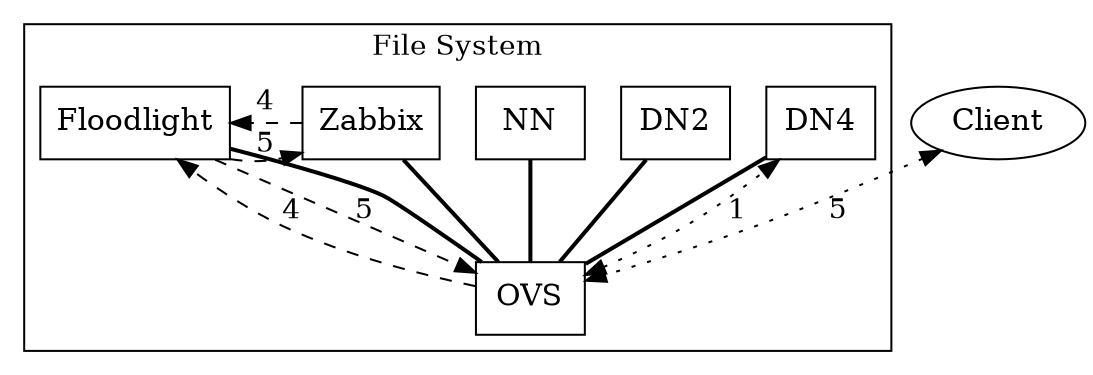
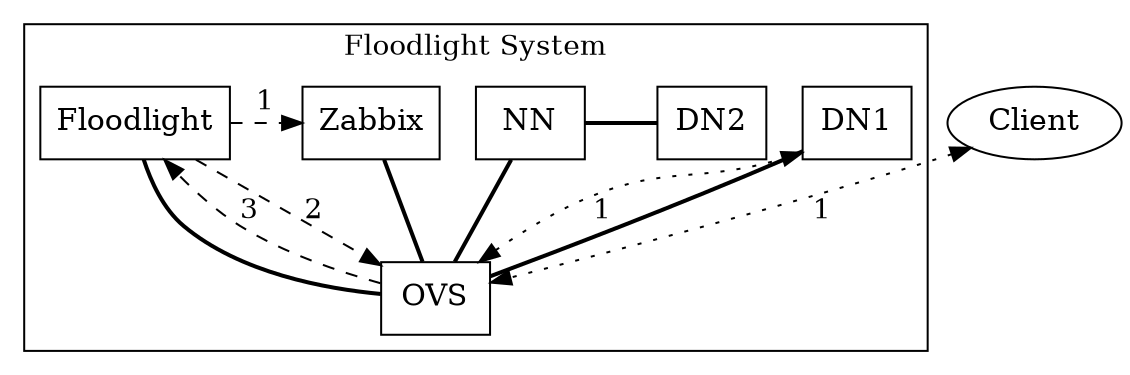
cluster "File System": label "File System" -> "Floodlight System"
edge "Zabbix" -> "Floodlight": removed, label "4"
node "DN4": label "DN4" -> "DN1"
edge "Floodlight" -> "Zabbix": label "5" -> "1"
edge "OVS" -> "Floodlight": label "4" -> "3"
edge "Floodlight" -> "OVS": label "5" -> "2"
edge "DN2" -- "OVS": now "DN2" -- "NN"
edge "Client" -- "OVS": label "5" -> "1"
